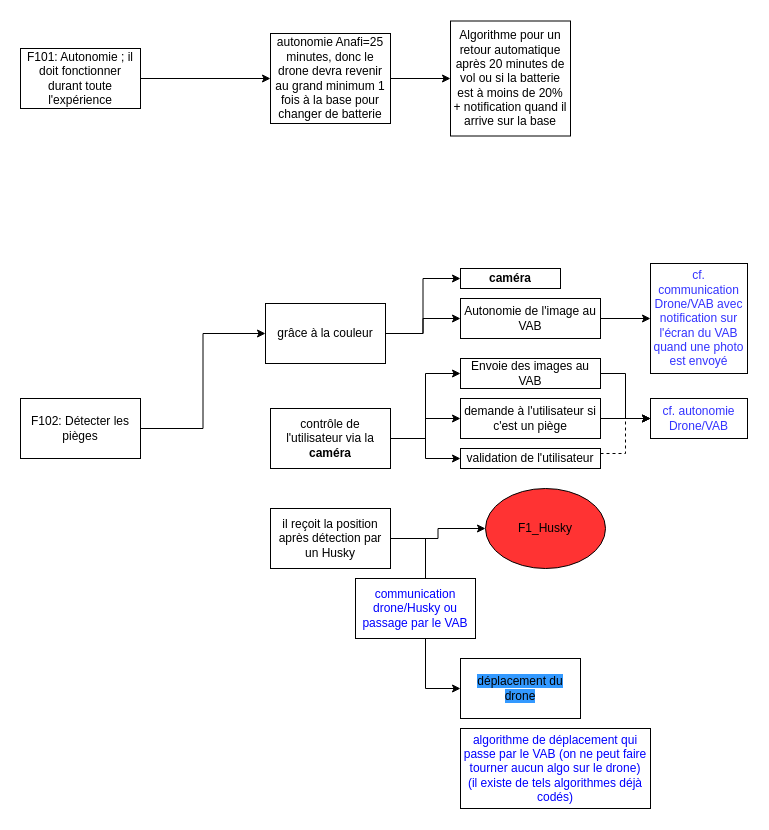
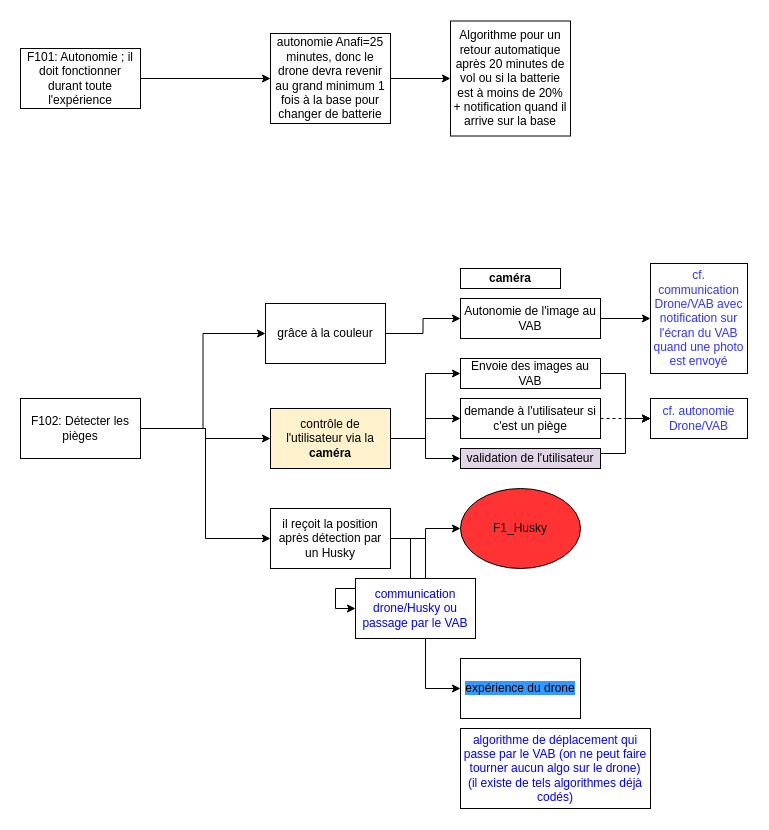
edge "grâce à la couleur" -> "caméra": removed
edge "demande à l'utilisateur si c'est un piège" -> "cf. autonomie Drone/VAB": style solid -> dashed
edge "F102: Détecter les pièges" -> "contrôle de l'utilisateur via la caméra": added
node "contrôle de l'utilisateur via la caméra": fillcolor #ffffff -> #fff2cc
edge "validation de l'utilisateur" -> "cf. autonomie Drone/VAB": style dashed -> solid
node "validation de l'utilisateur": fillcolor #ffffff -> #e1d5e7
edge "F102: Détecter les pièges" -> "il reçoit la position après détection par un Husky": added
node "F1_Husky": moved (546, 529) -> (521, 529)
edge "il reçoit la position après détection par un Husky" -> "communication drone/Husky ou passage par le VAB": added
node "déplacement du drone": label "déplacement du drone" -> "expérience du drone"
